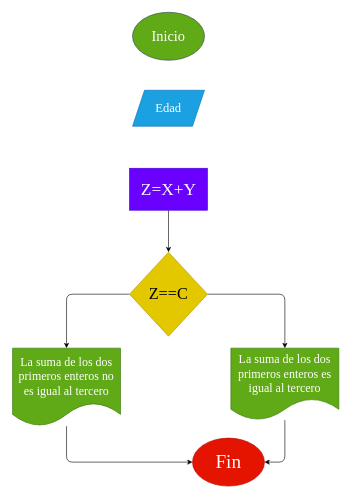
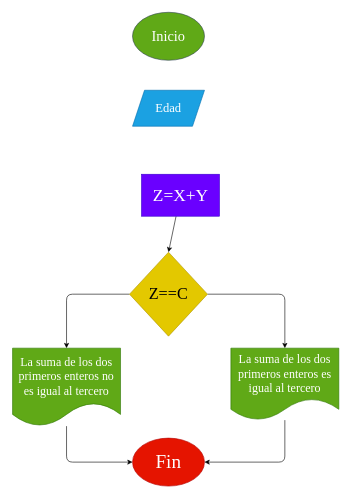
node "Z=X+Y": moved (168, 189) -> (180, 195)
node "Fin": moved (228, 462) -> (168, 462)
